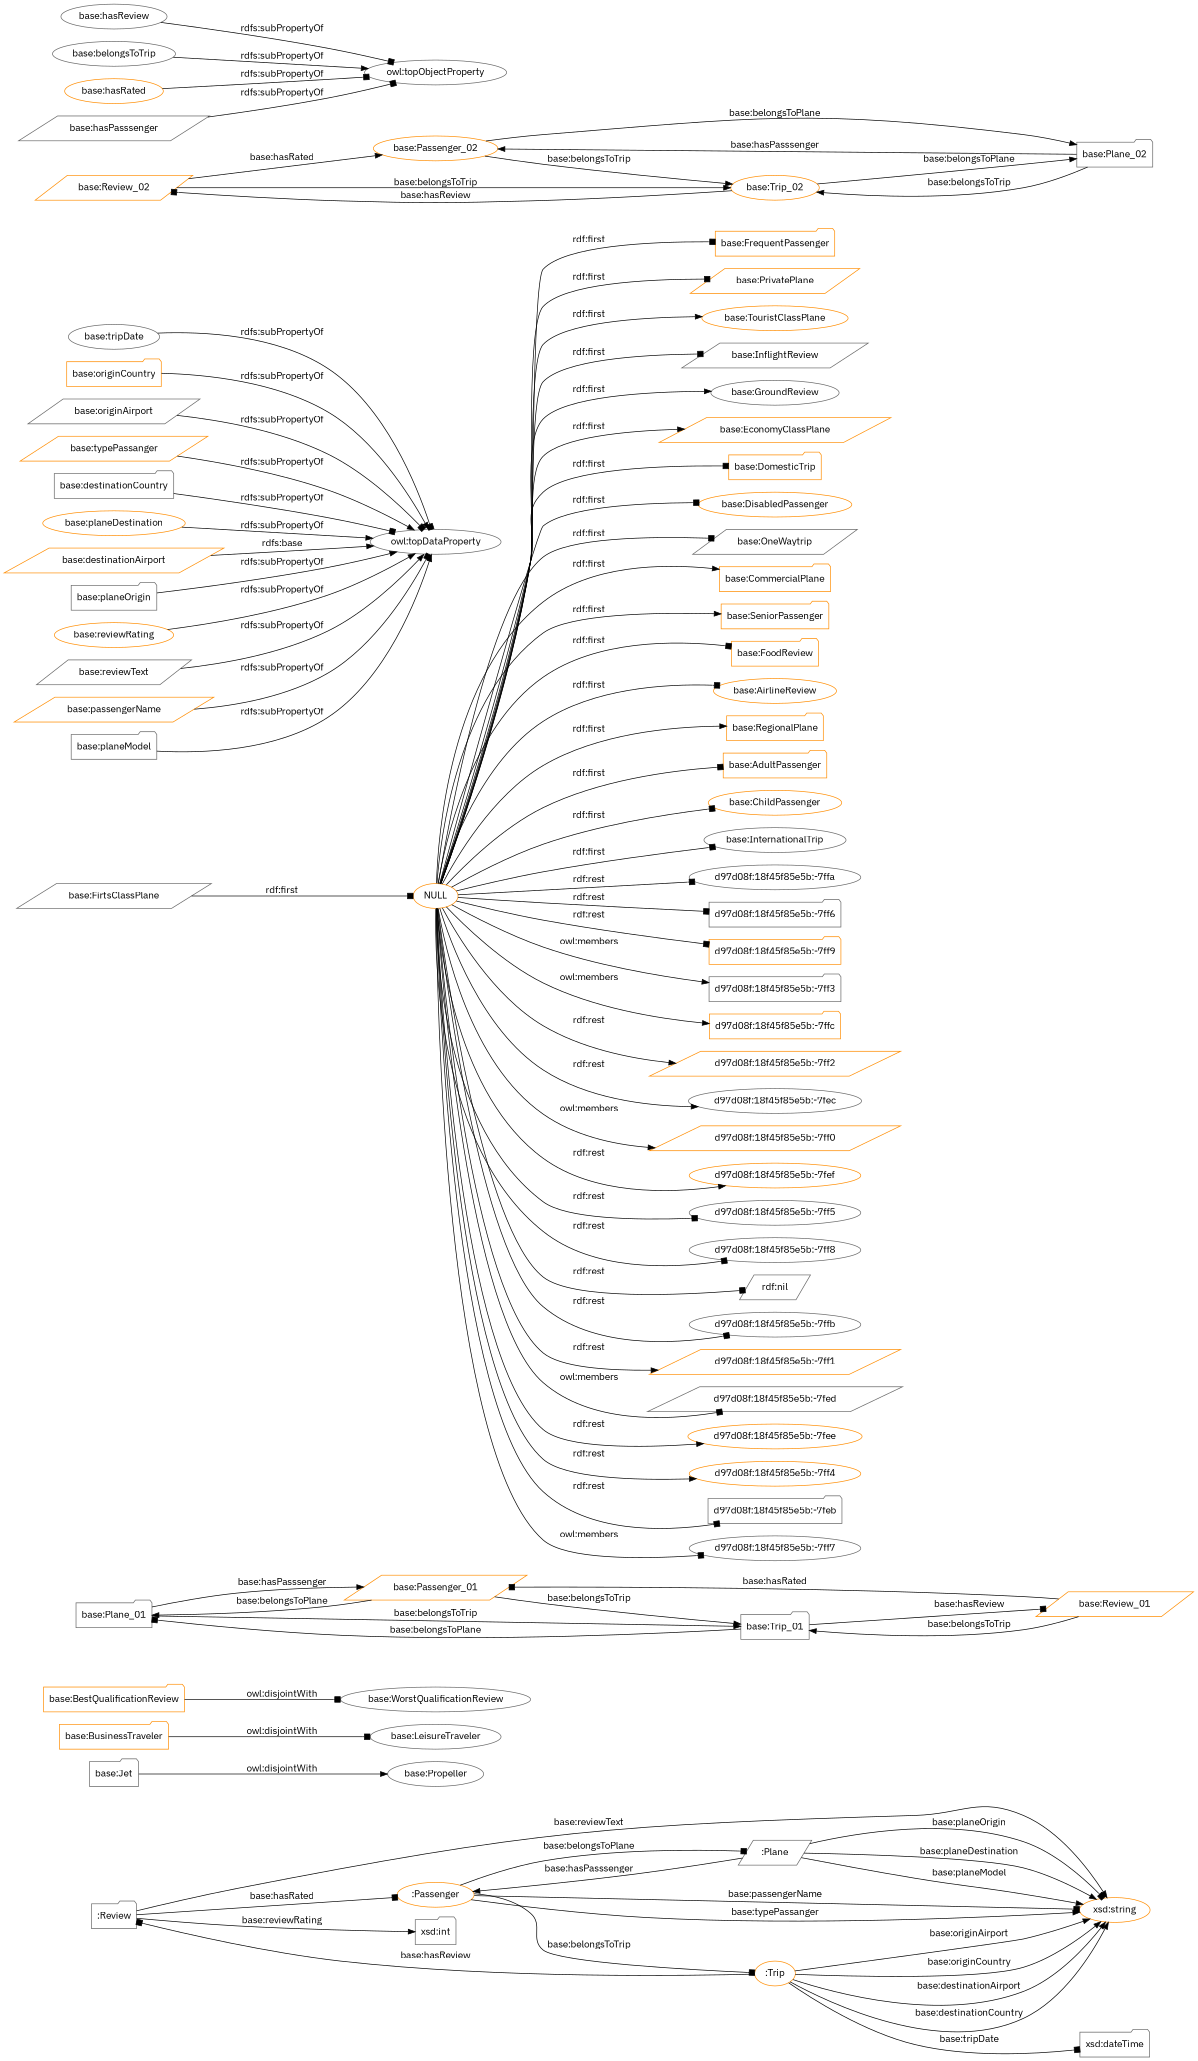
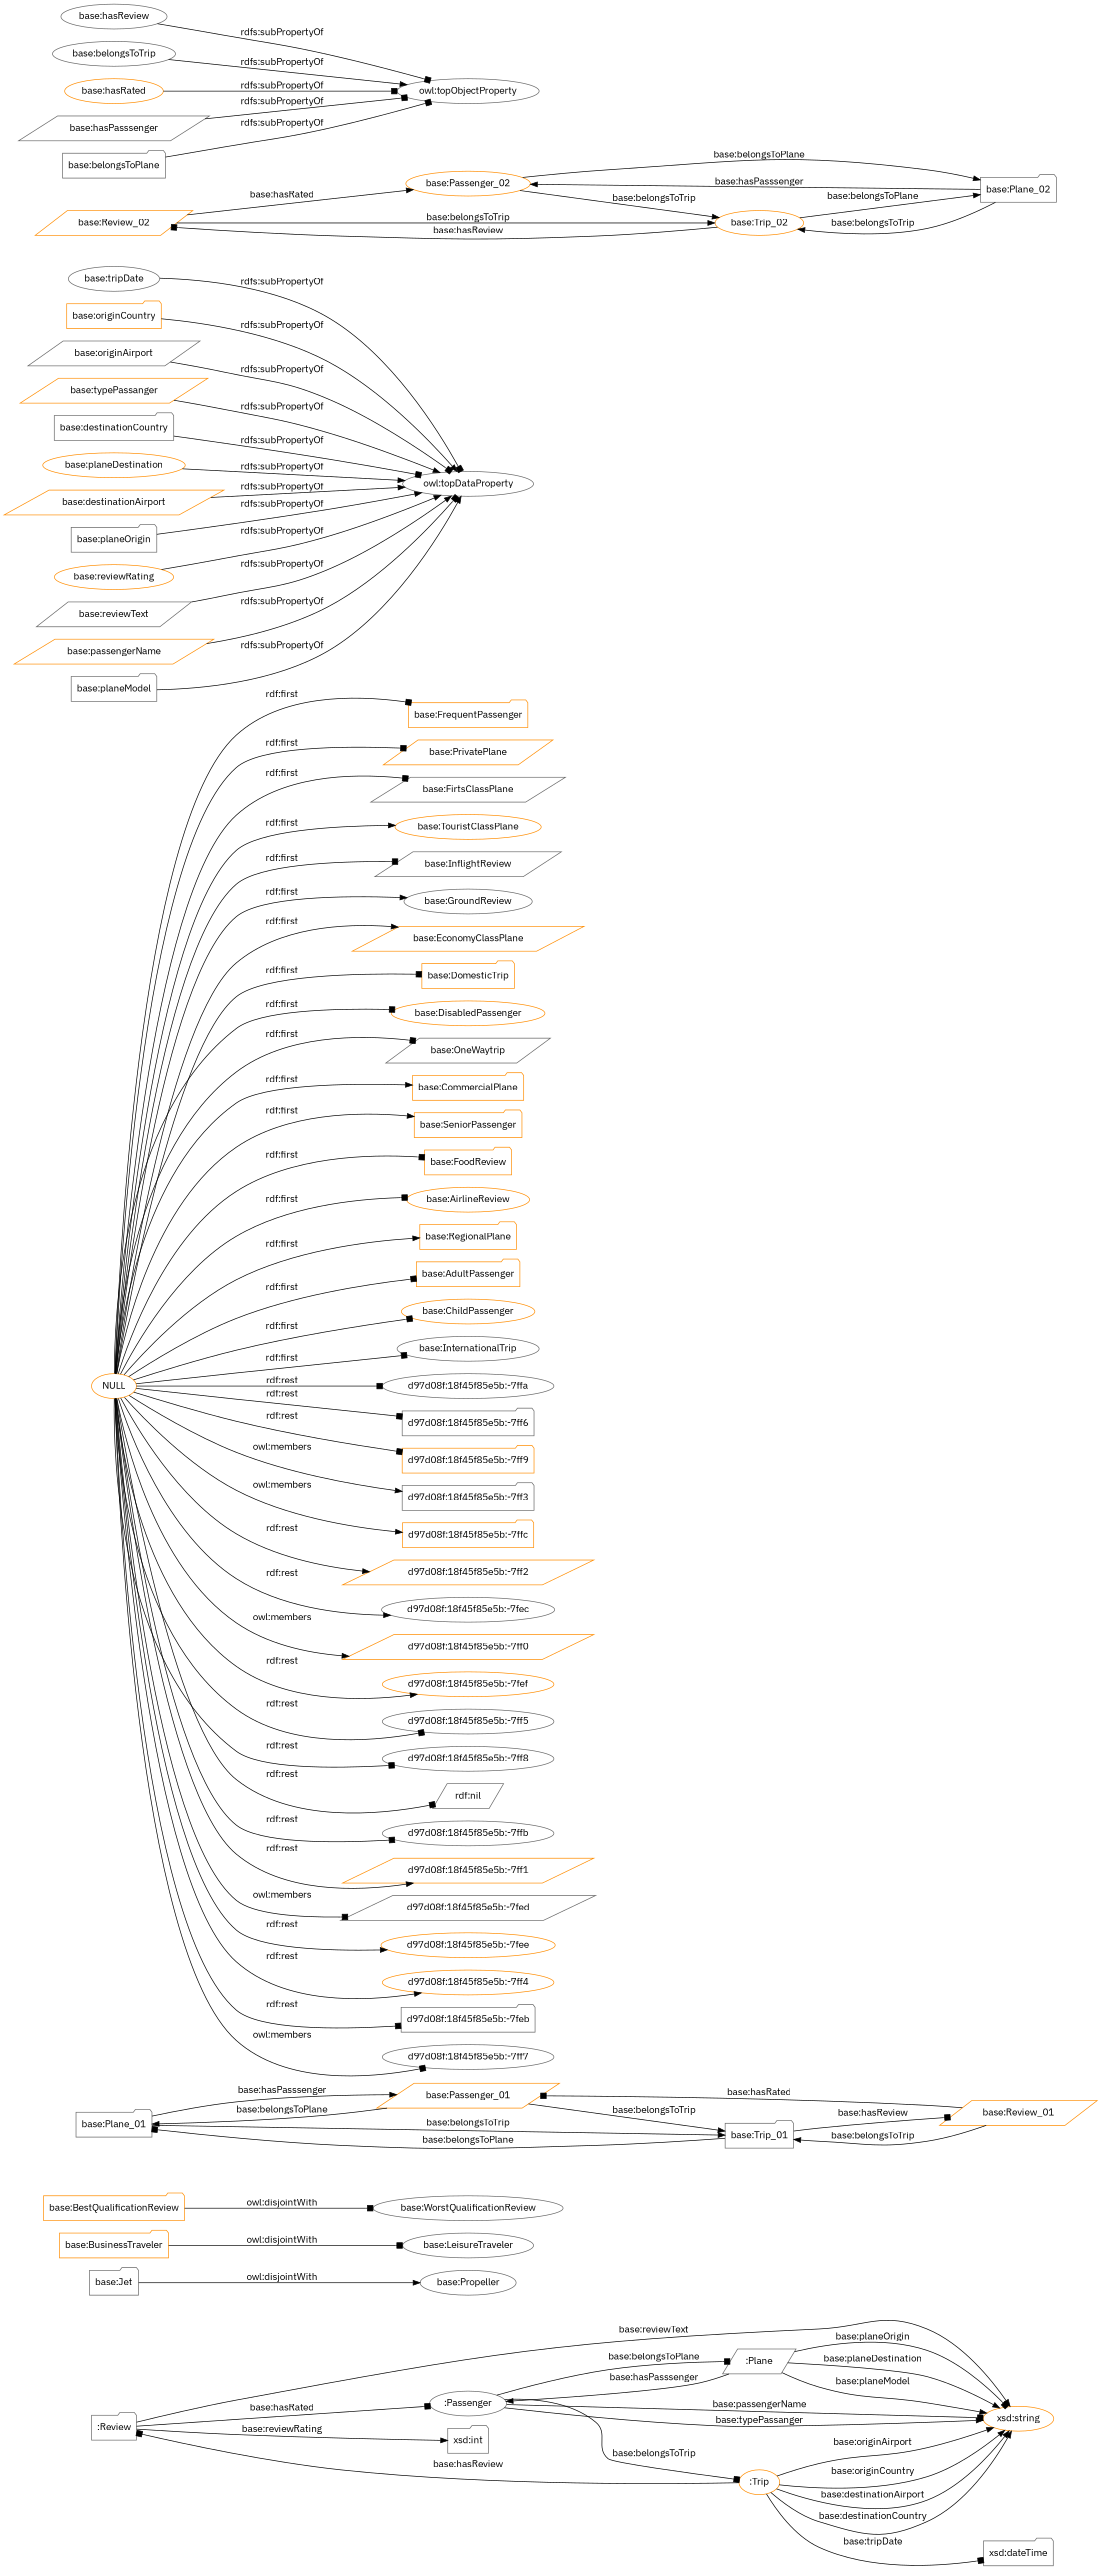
node "base:belongsToPlane": added
edge "base:destinationAirport" -> "owl:topDataProperty": label "rdfs:base" -> "rdfs:subPropertyOf"
edge "base:FirtsClassPlane" -> "NULL": reversed
node ":Passenger": color darkorange -> gray40
